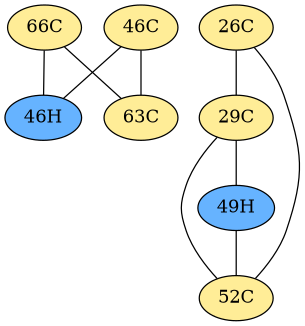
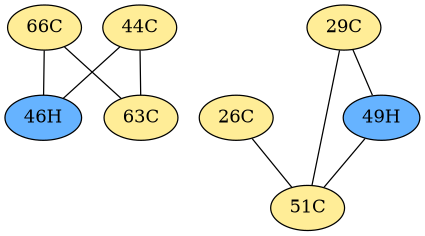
node "46C": label "46C" -> "44C"
edge "26C" -- "29C": removed
node "52C": label "52C" -> "51C"
